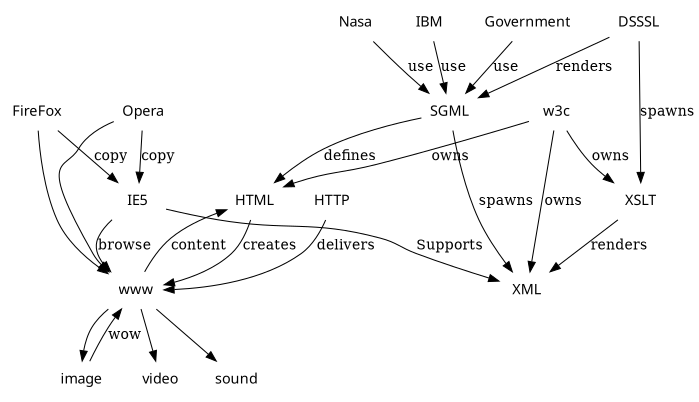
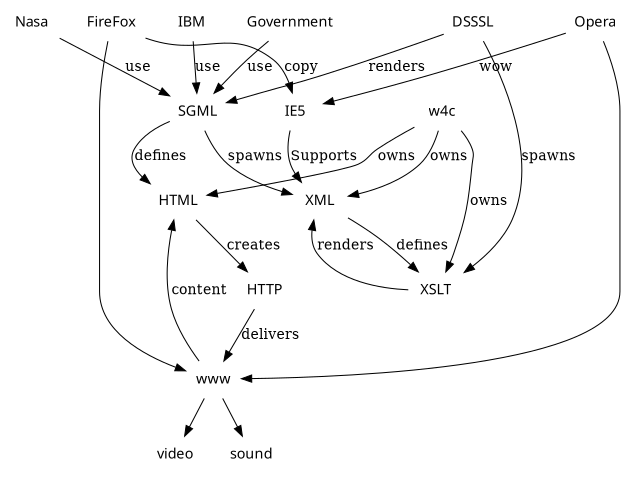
node "w3c": label "w3c" -> "w4c"
edge "Opera" -> "IE5": label "copy" -> "wow"
edge "IE5" -> "www": removed, label "browse"
edge "XML" -> "XSLT": added, label "defines"
edge "HTML" -> "www": now "HTML" -> "HTTP"
node "image": removed
